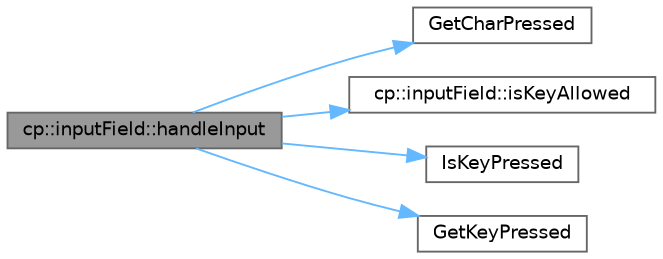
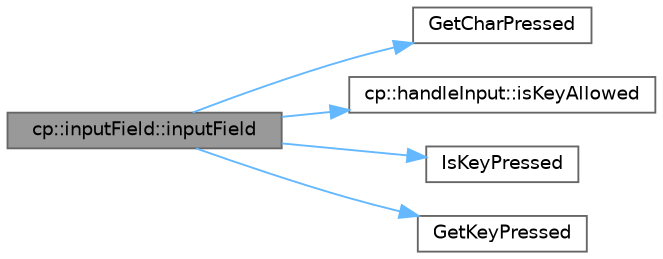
node "cp::inputField::isKeyAllowed": label "cp::inputField::isKeyAllowed" -> "cp::handleInput::isKeyAllowed"
node "cp::inputField::handleInput": label "cp::inputField::handleInput" -> "cp::inputField::inputField"
